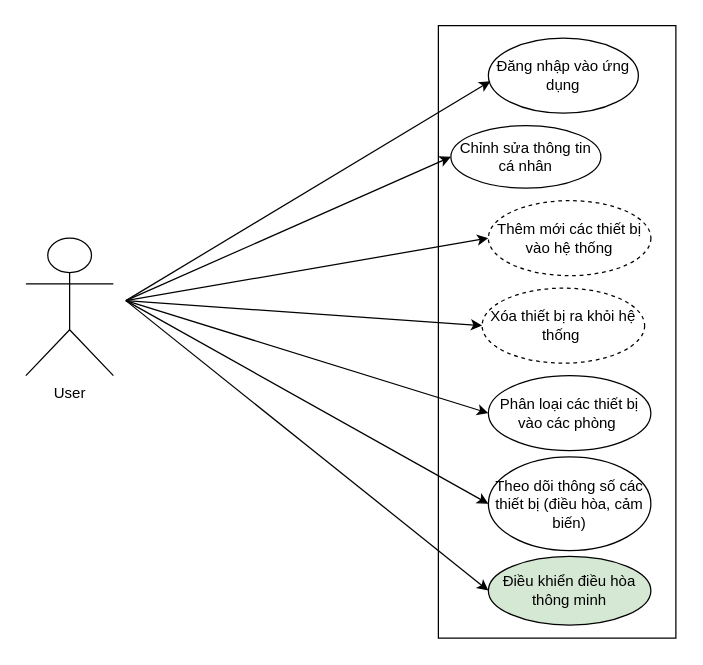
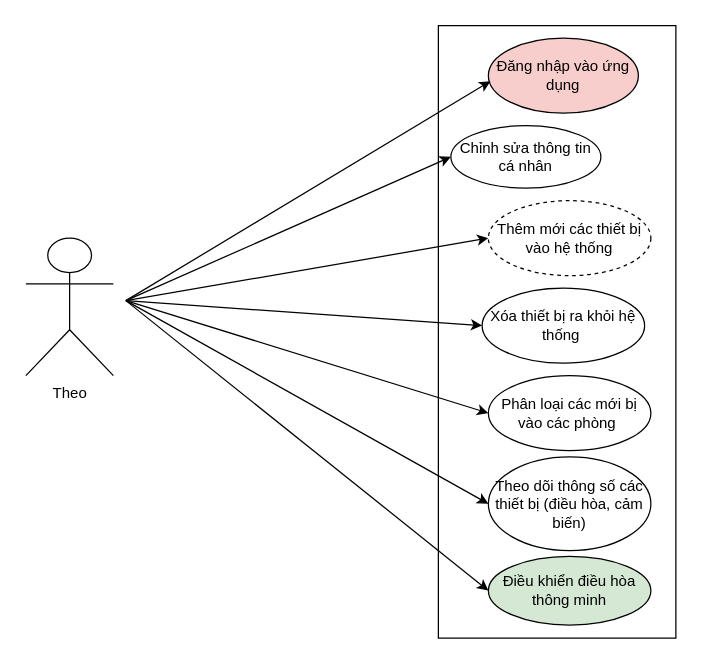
node "Đăng nhập vào ứng dụng": fillcolor #ffffff -> #f8cecc
node "Xóa thiết bị ra khỏi hệ thống": style dashed -> solid
node "User": label "User" -> "Theo"
node "Phân loại các thiết bị vào các phòng": label "Phân loại các thiết bị vào các phòng" -> "Phân loại các mới bị vào các phòng"
